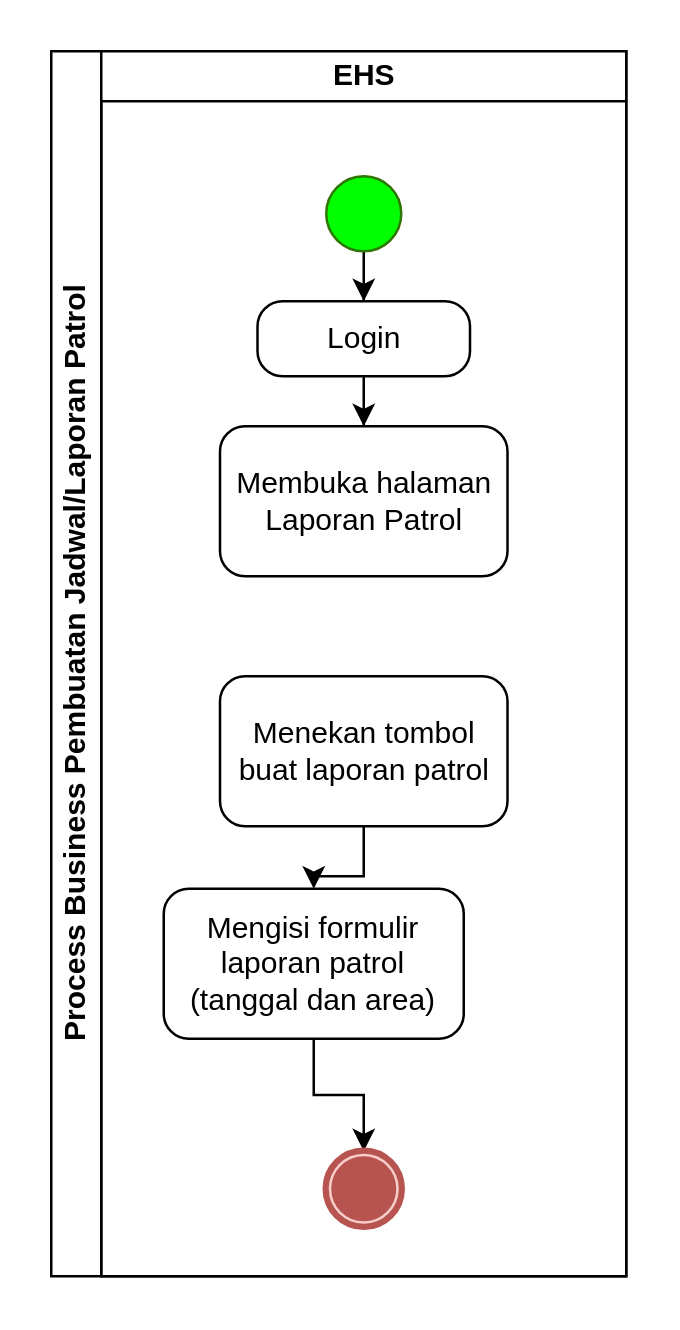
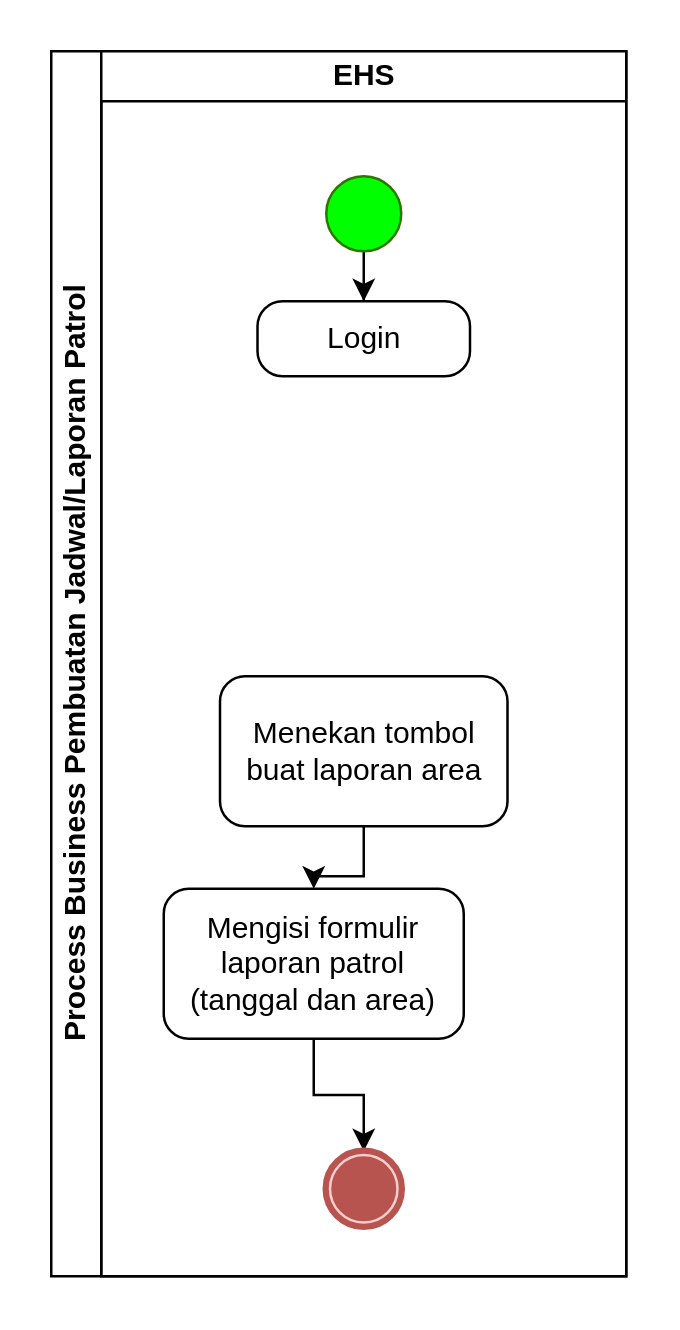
edge "Login" -> "Membuka halaman Laporan Patrol": removed
node "Membuka halaman Laporan Patrol": removed
node "Menekan tombol buat laporan patrol": label "Menekan tombol buat laporan patrol" -> "Menekan tombol buat laporan area"
